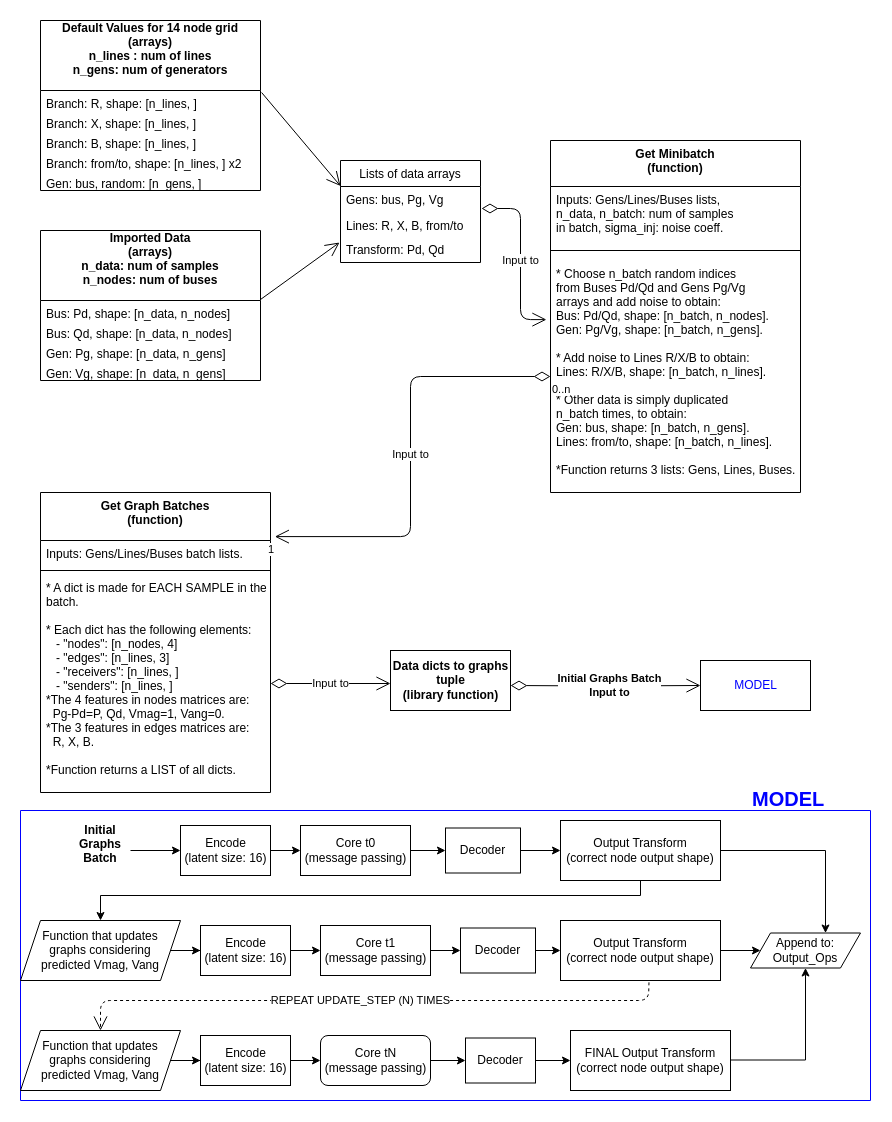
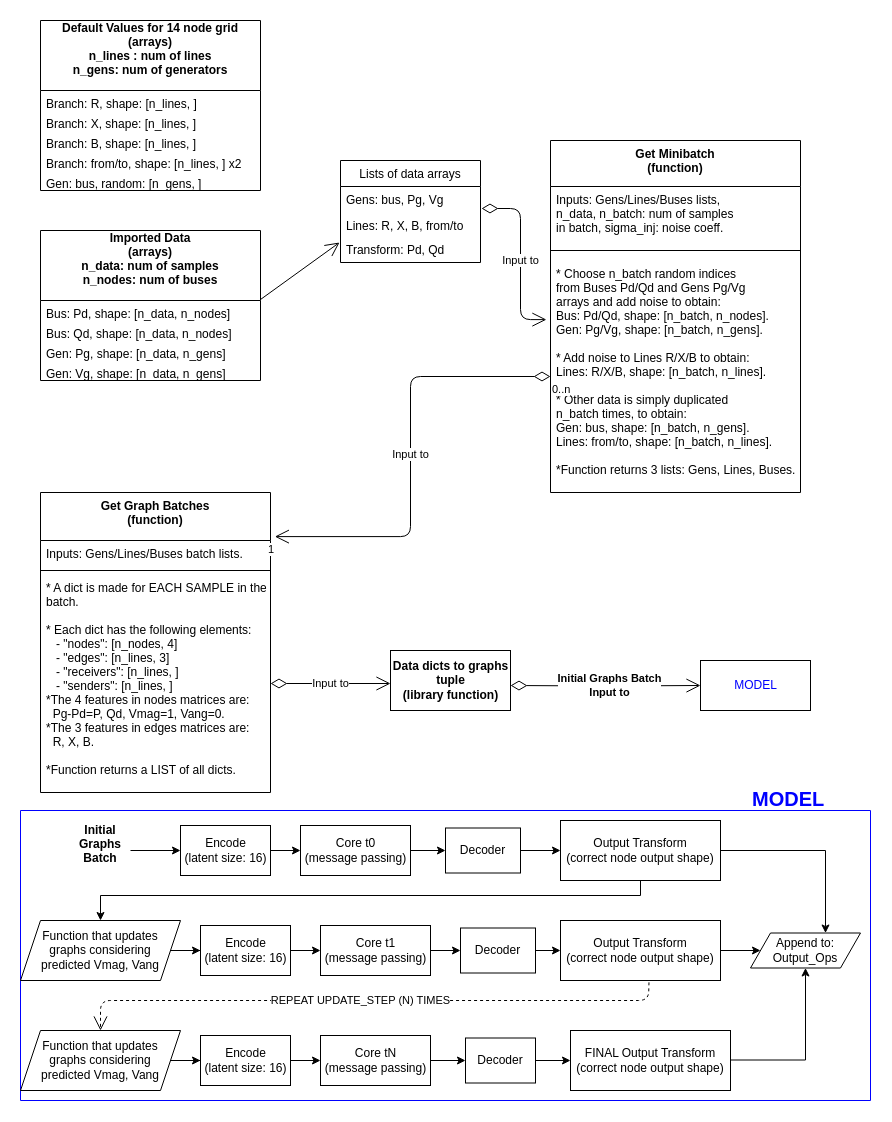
edge "Branch: R, shape: [n_lines, ]" -> "Lists of data arrays": removed
node "Core tN (message passing)": shape rounded rectangle -> rectangle
